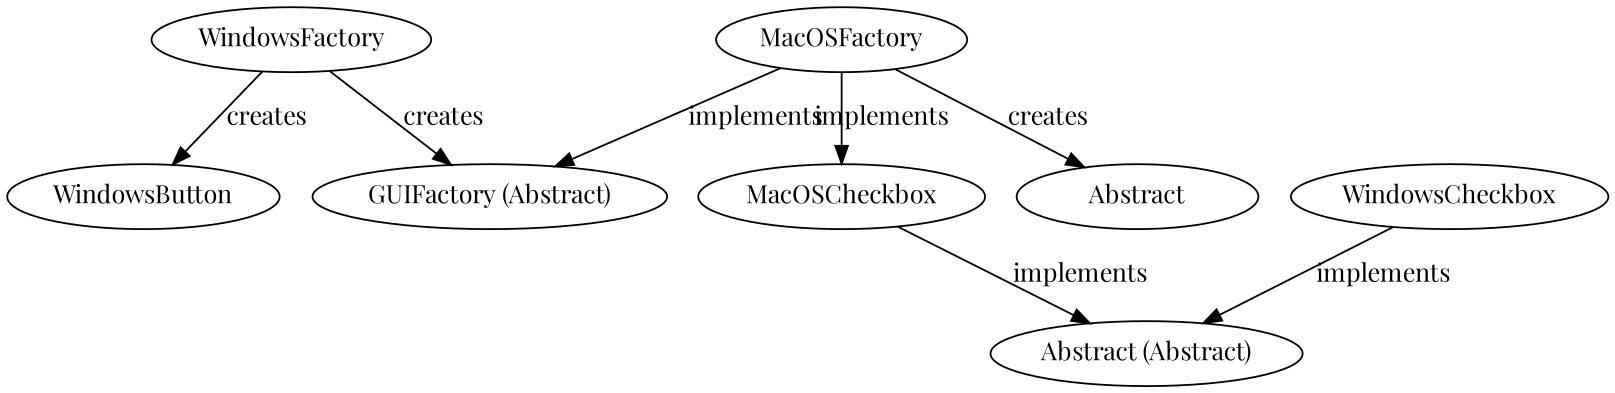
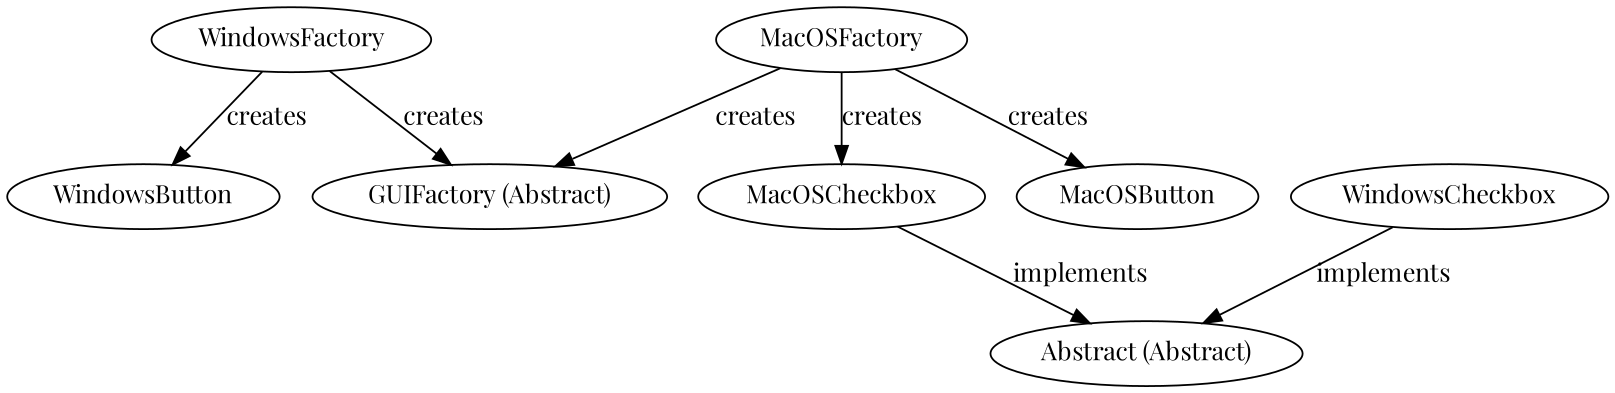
edge "MacOSFactory" -> "GUIFactory (Abstract)": label "implements" -> "creates"
edge "MacOSFactory" -> "MacOSCheckbox": label "implements" -> "creates"
node "Abstract": label "Abstract" -> "MacOSButton"
